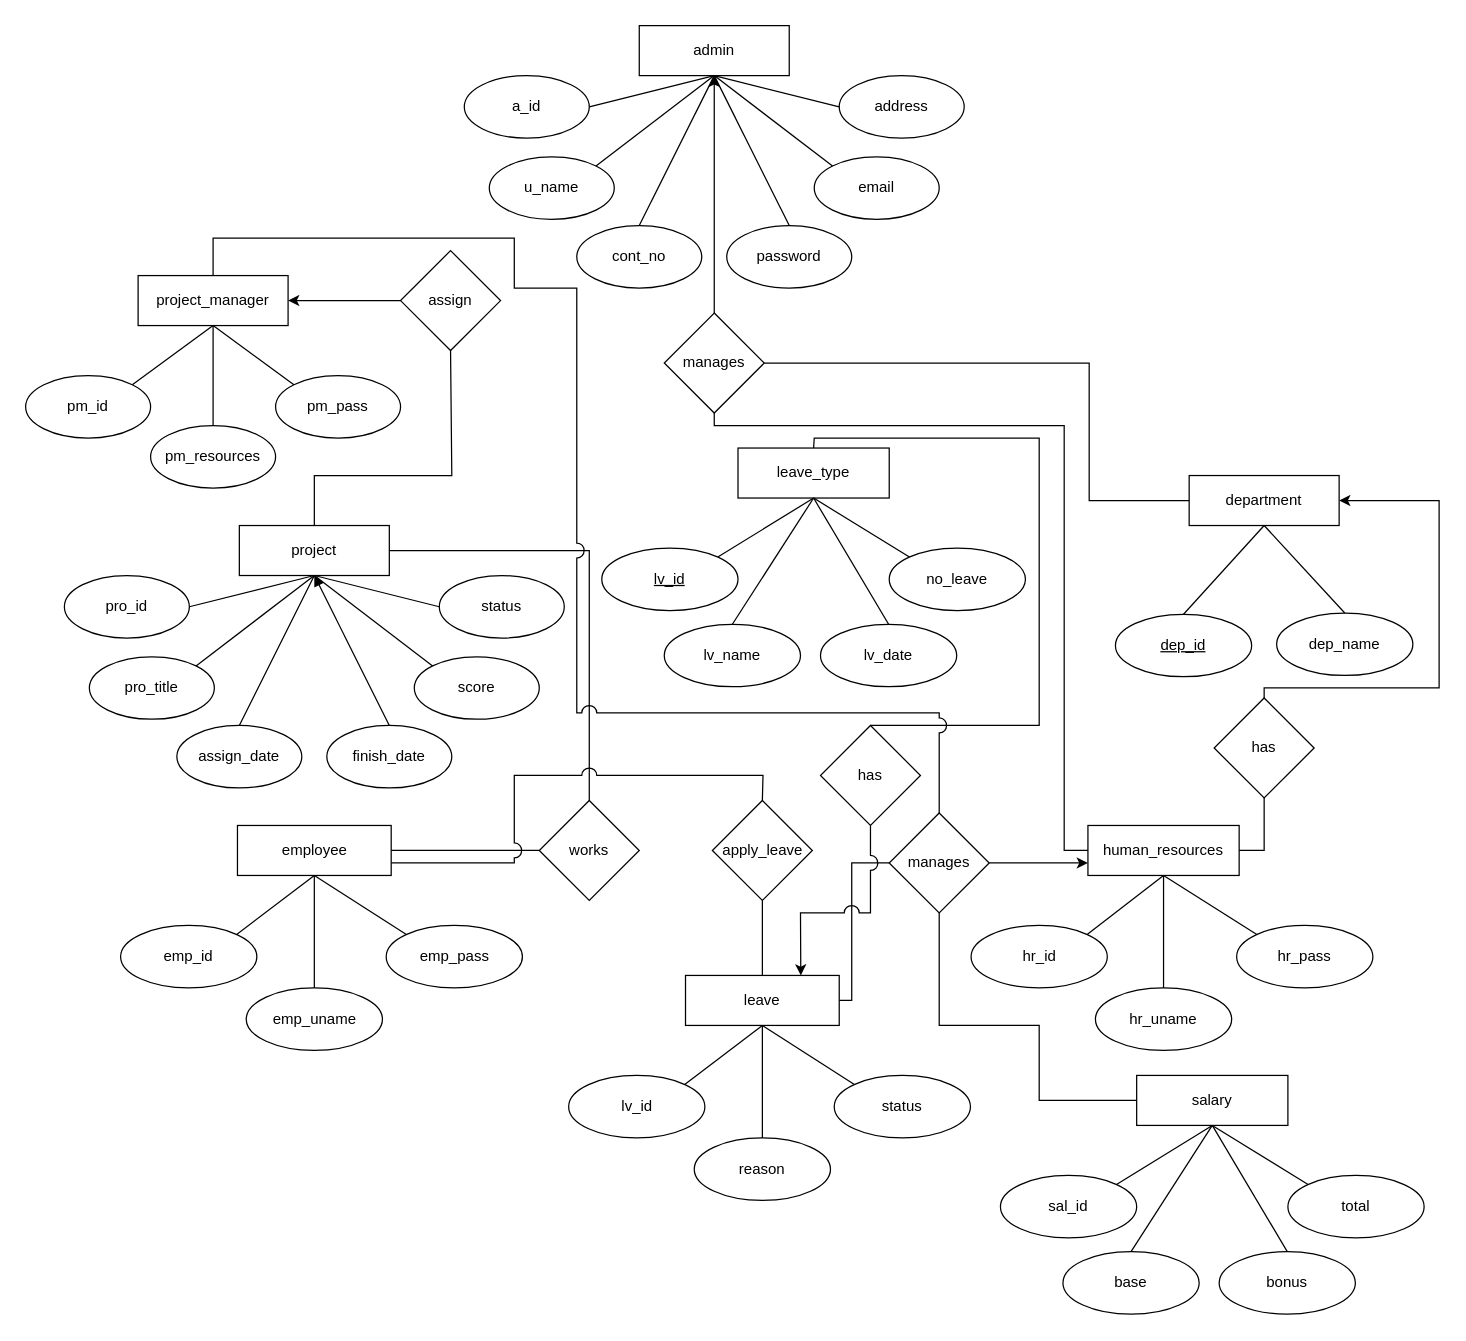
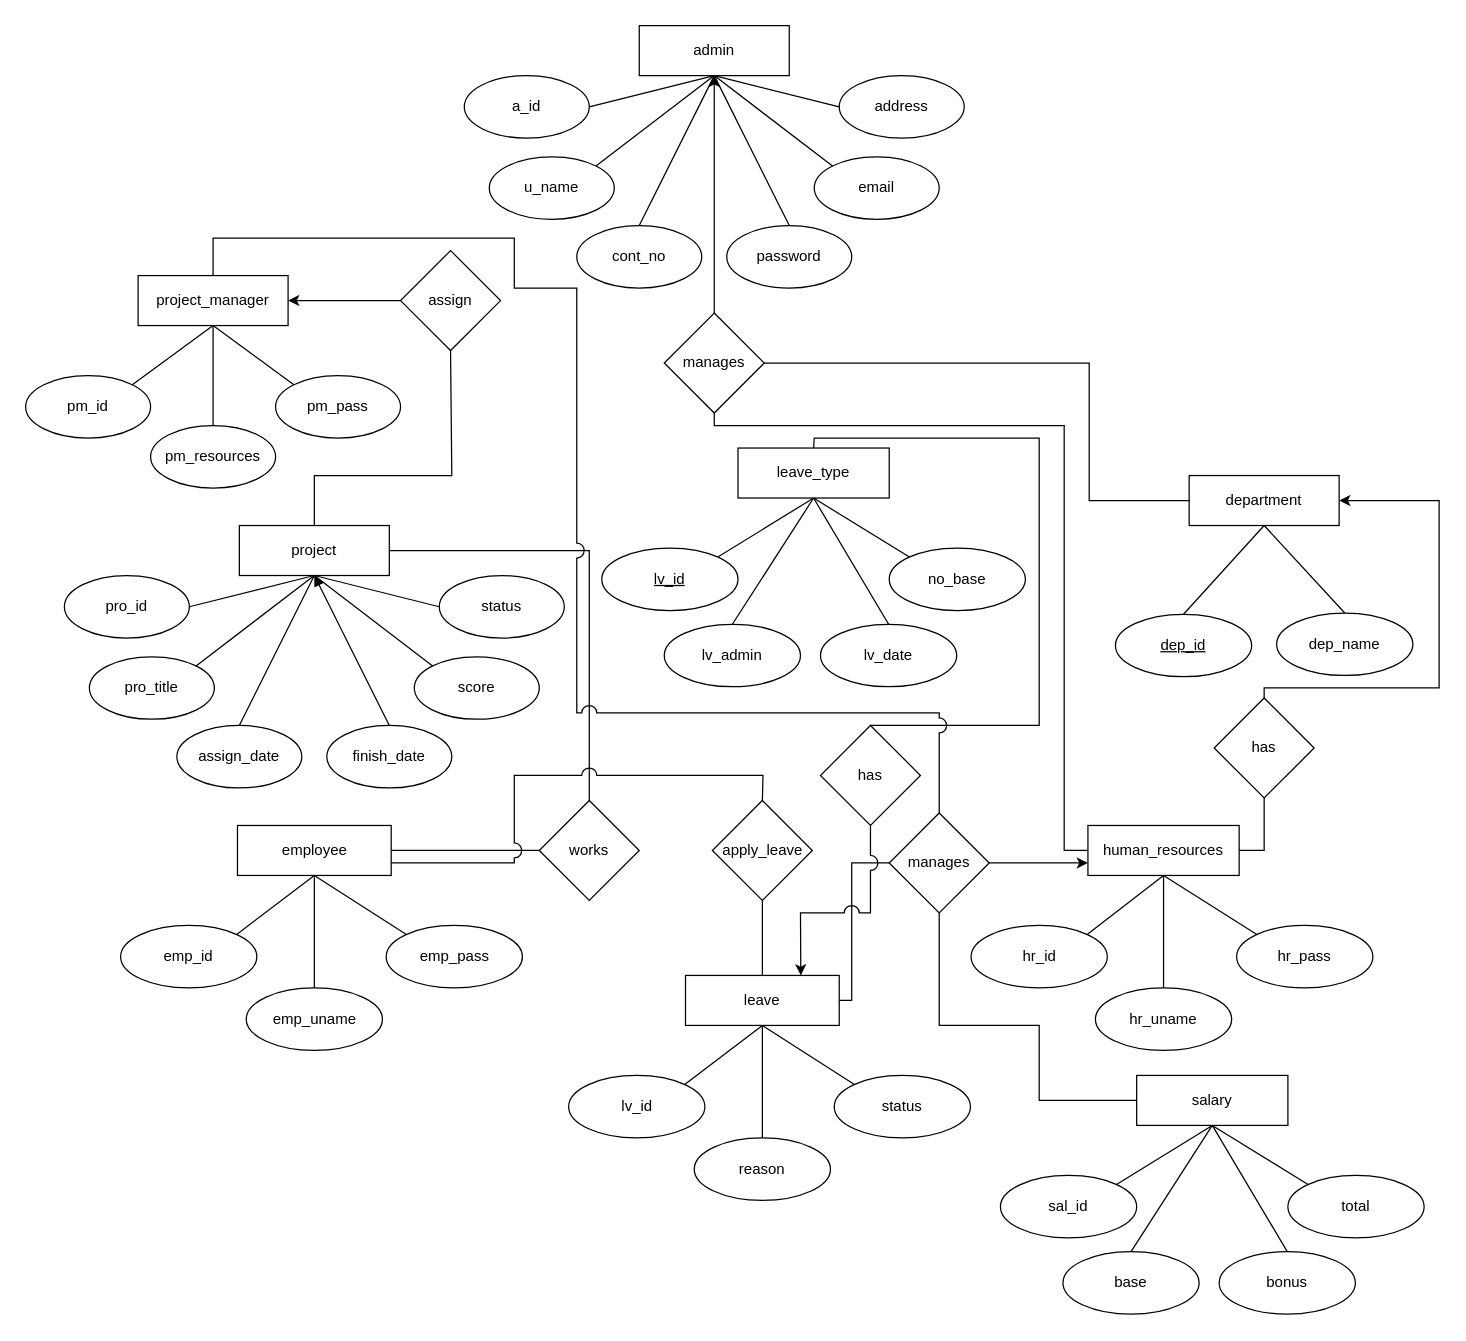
node "no_leave": label "no_leave" -> "no_base"
node "lv_name": label "lv_name" -> "lv_admin"
